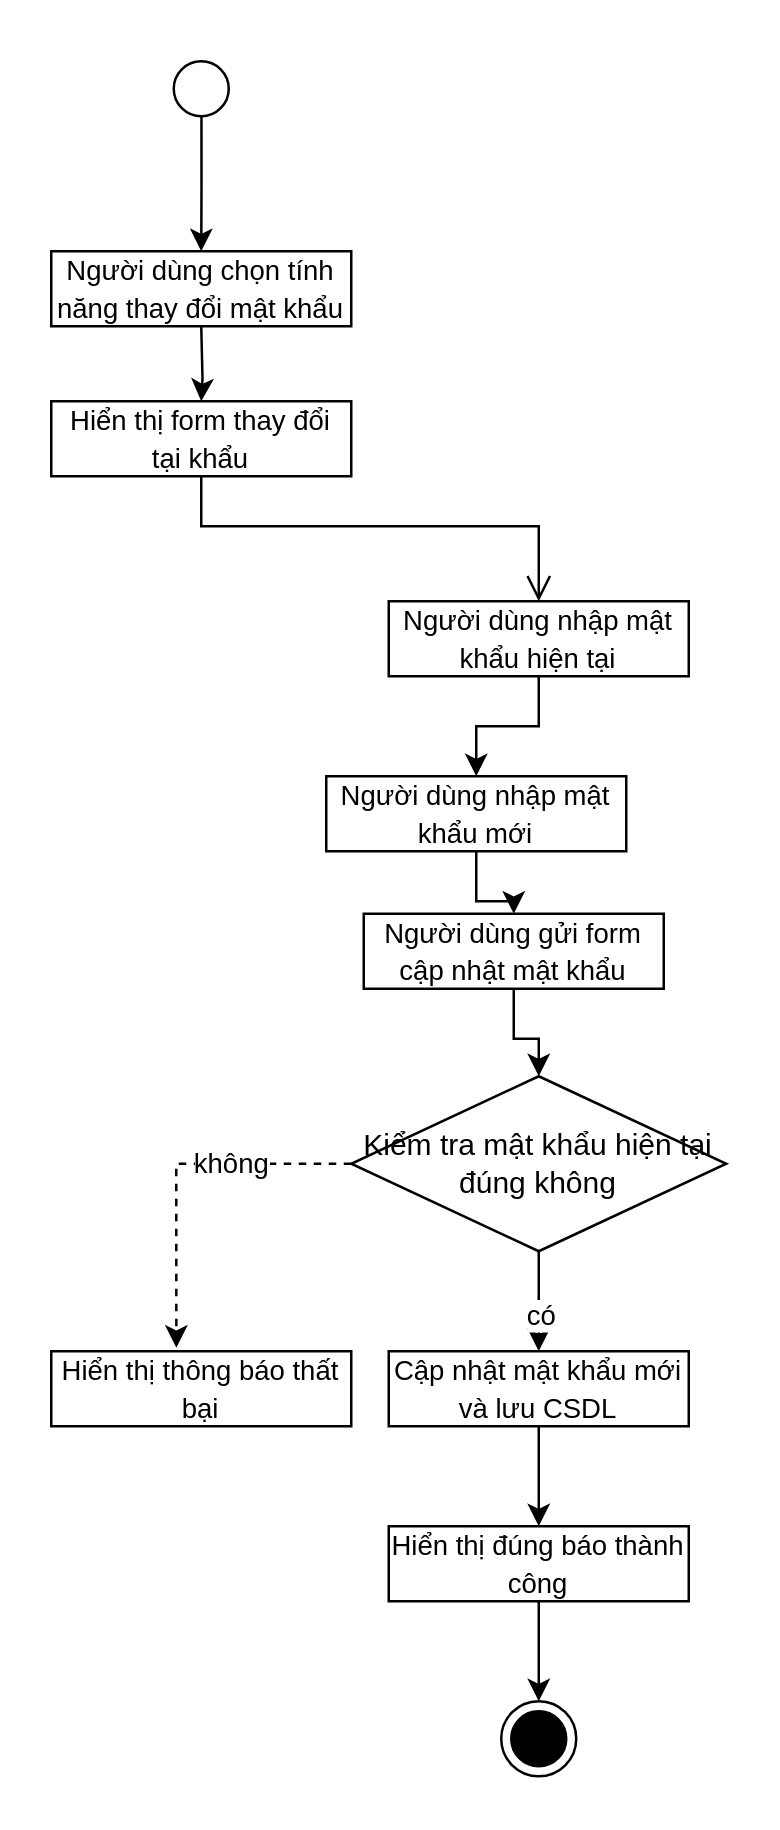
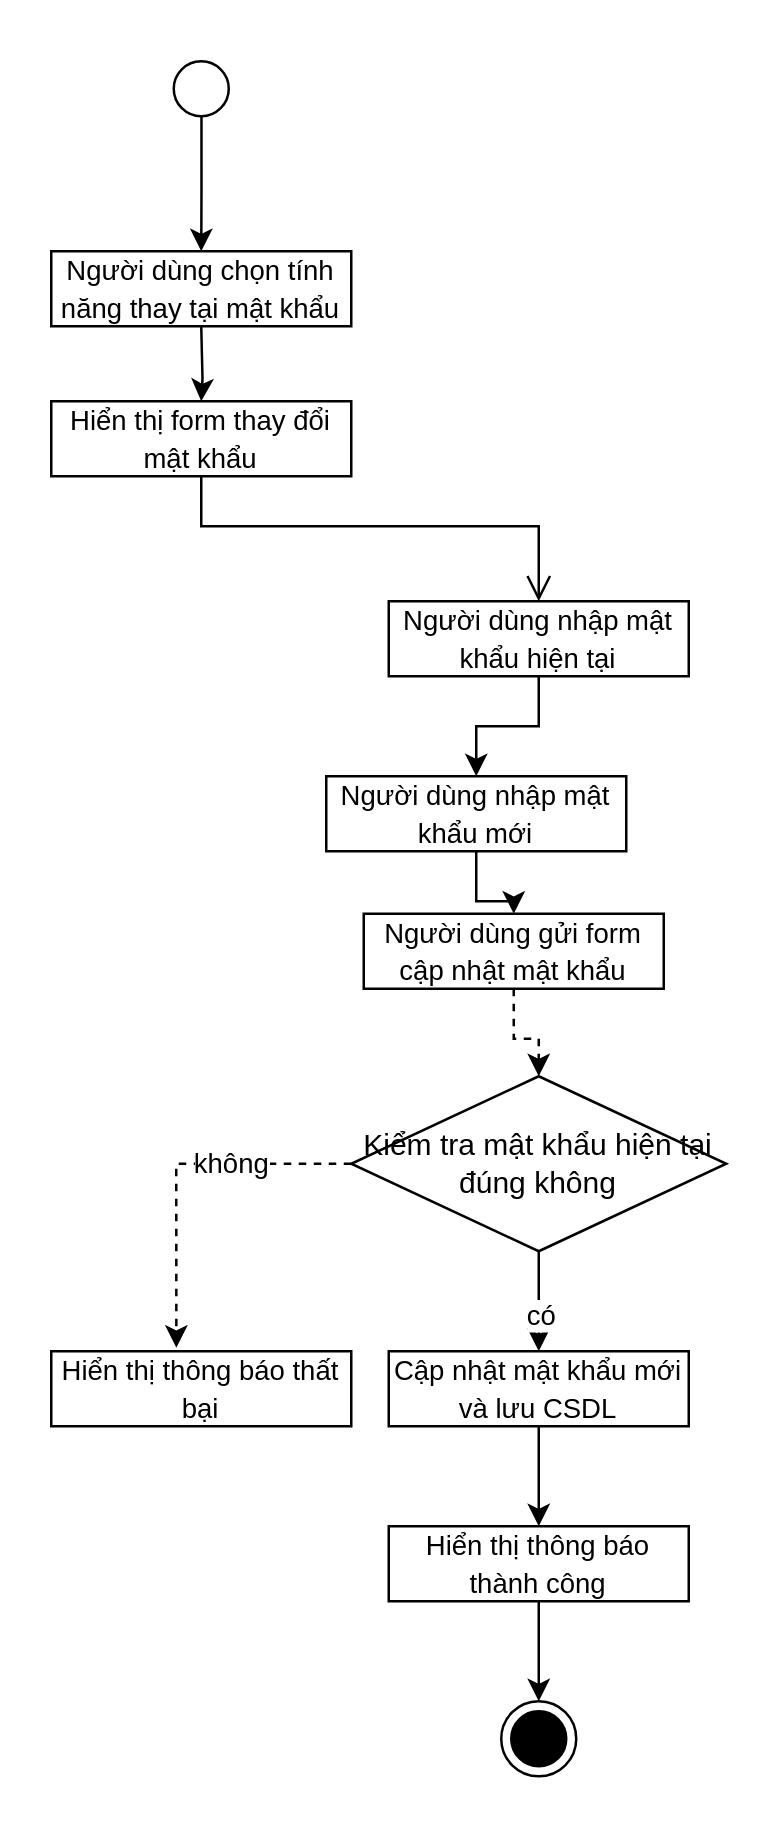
node "Người dùng chọn tính năng thay đổi mật khẩu": label "Người dùng chọn tính năng thay đổi mật khẩu" -> "Người dùng chọn tính năng thay tại mật khẩu"
node "Hiển thị form thay đổi tại khẩu": label "Hiển thị form thay đổi tại khẩu" -> "Hiển thị form thay đổi mật khẩu"
edge "Người dùng gửi form cập nhật mật khẩu" -> "Kiểm tra mật khẩu hiện tại đúng không": style solid -> dashed
node "Hiển thị đúng báo thành công": label "Hiển thị đúng báo thành công" -> "Hiển thị thông báo thành công"
